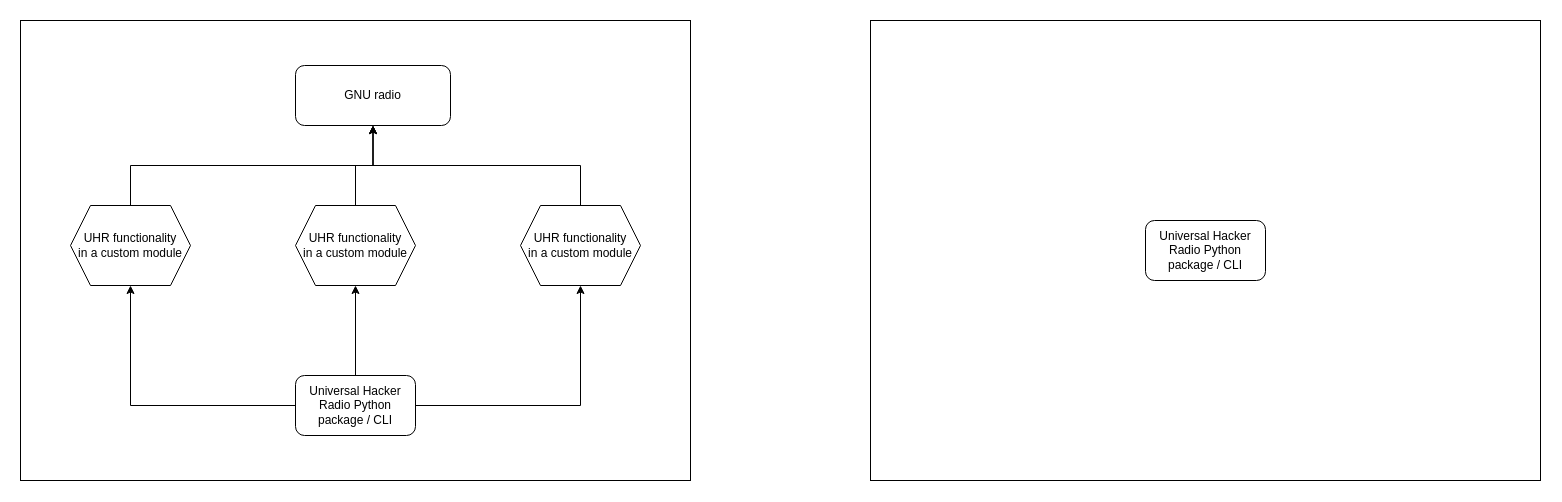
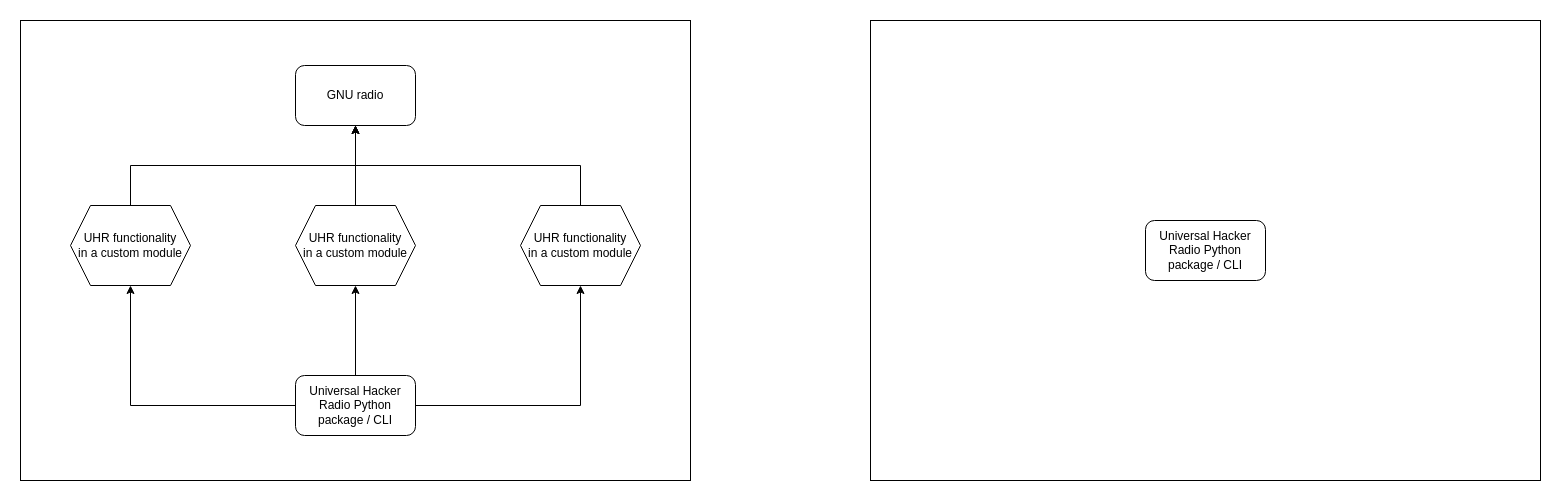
node "GNU radio": size 155x60 -> 120x60
